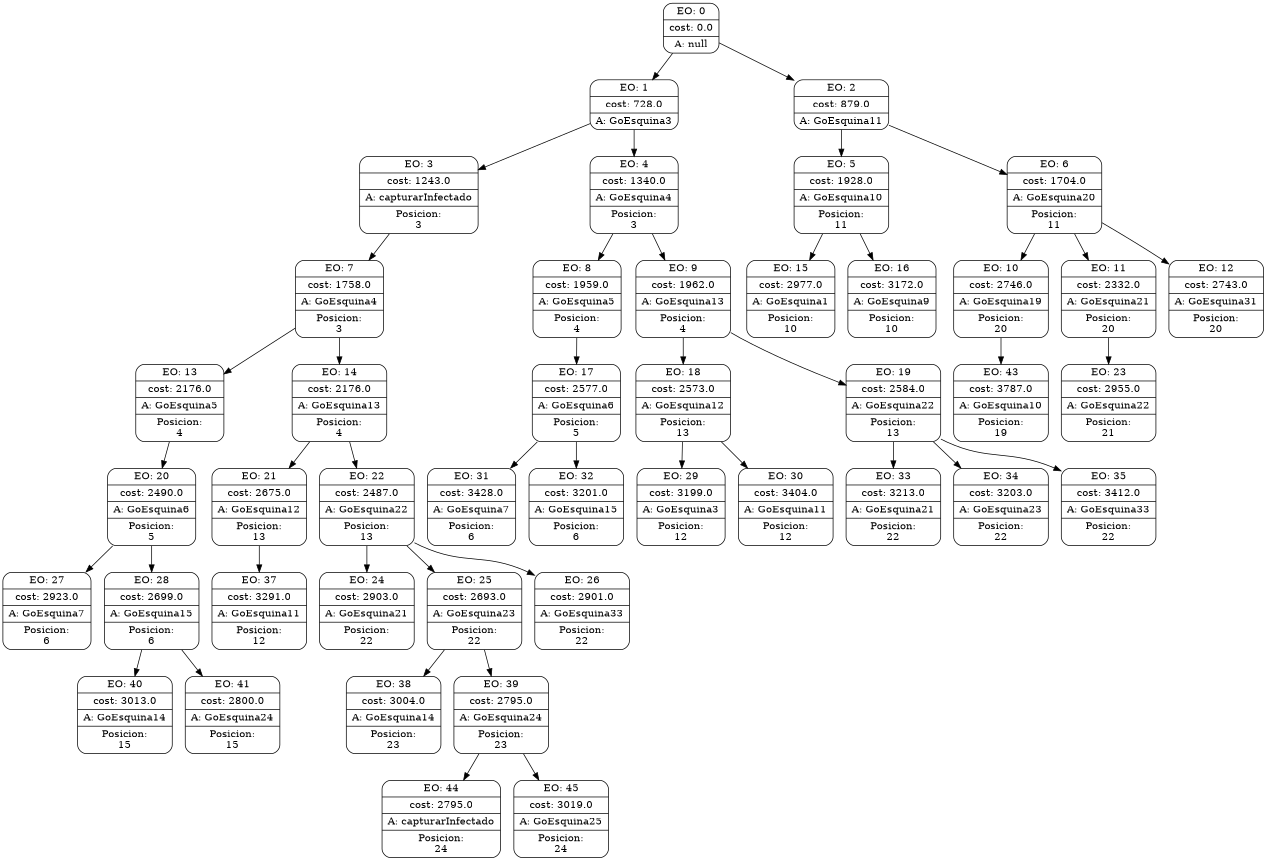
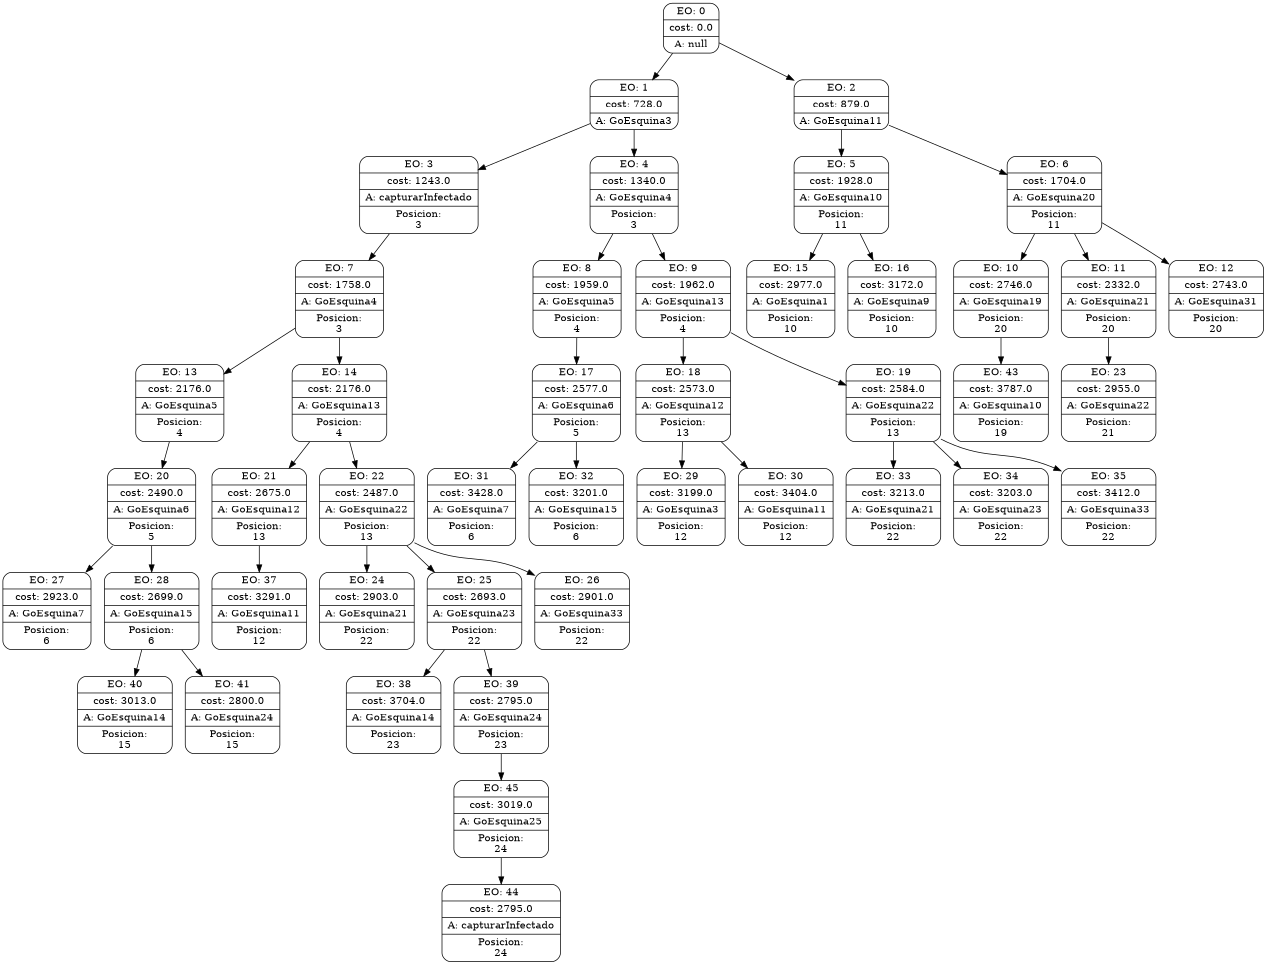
node "EO: 38": text "cost: 3004.0" -> "cost: 3704.0"
edge "EO: 39" -> "EO: 44": now "EO: 45" -> "EO: 44"
